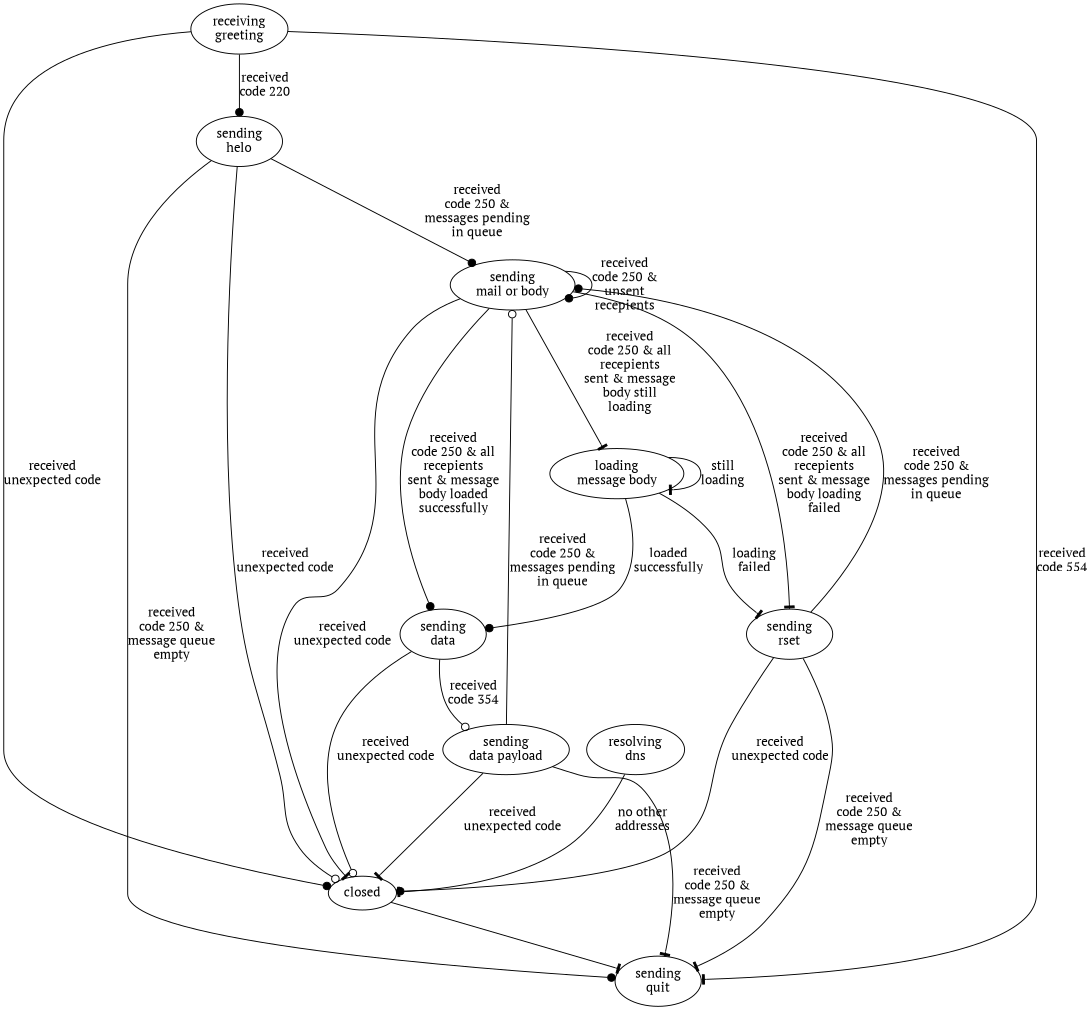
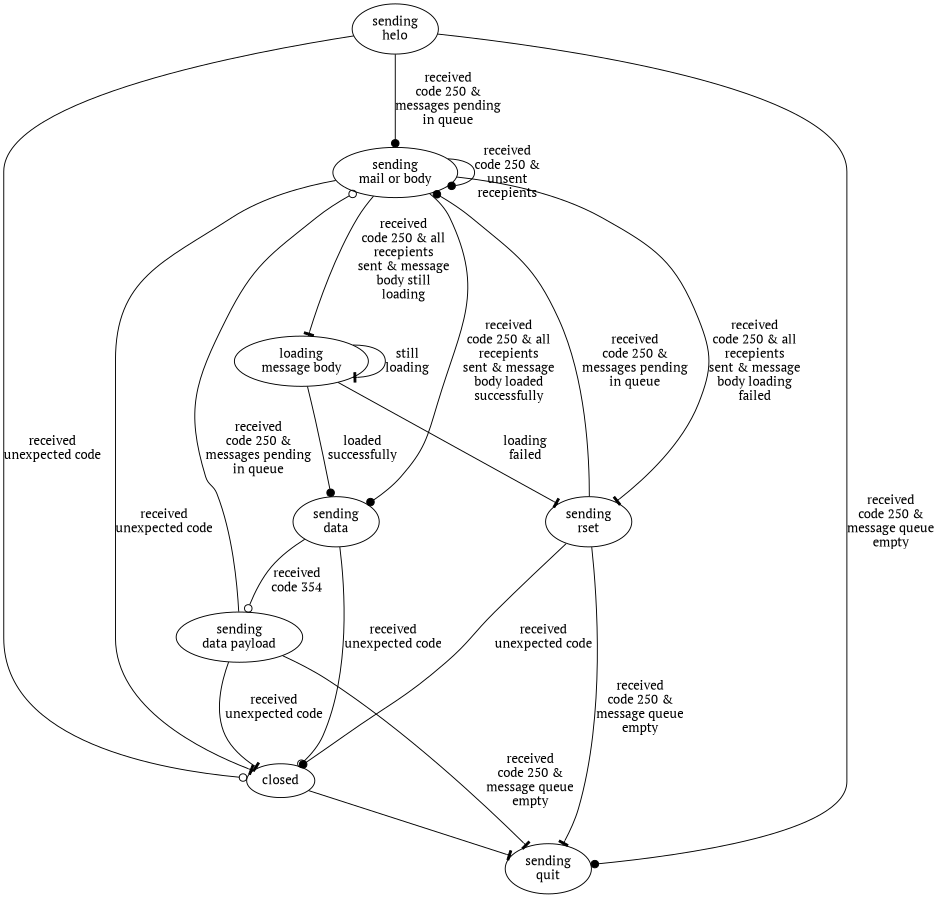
node "receiving greeting": removed
node "resolving dns": removed
